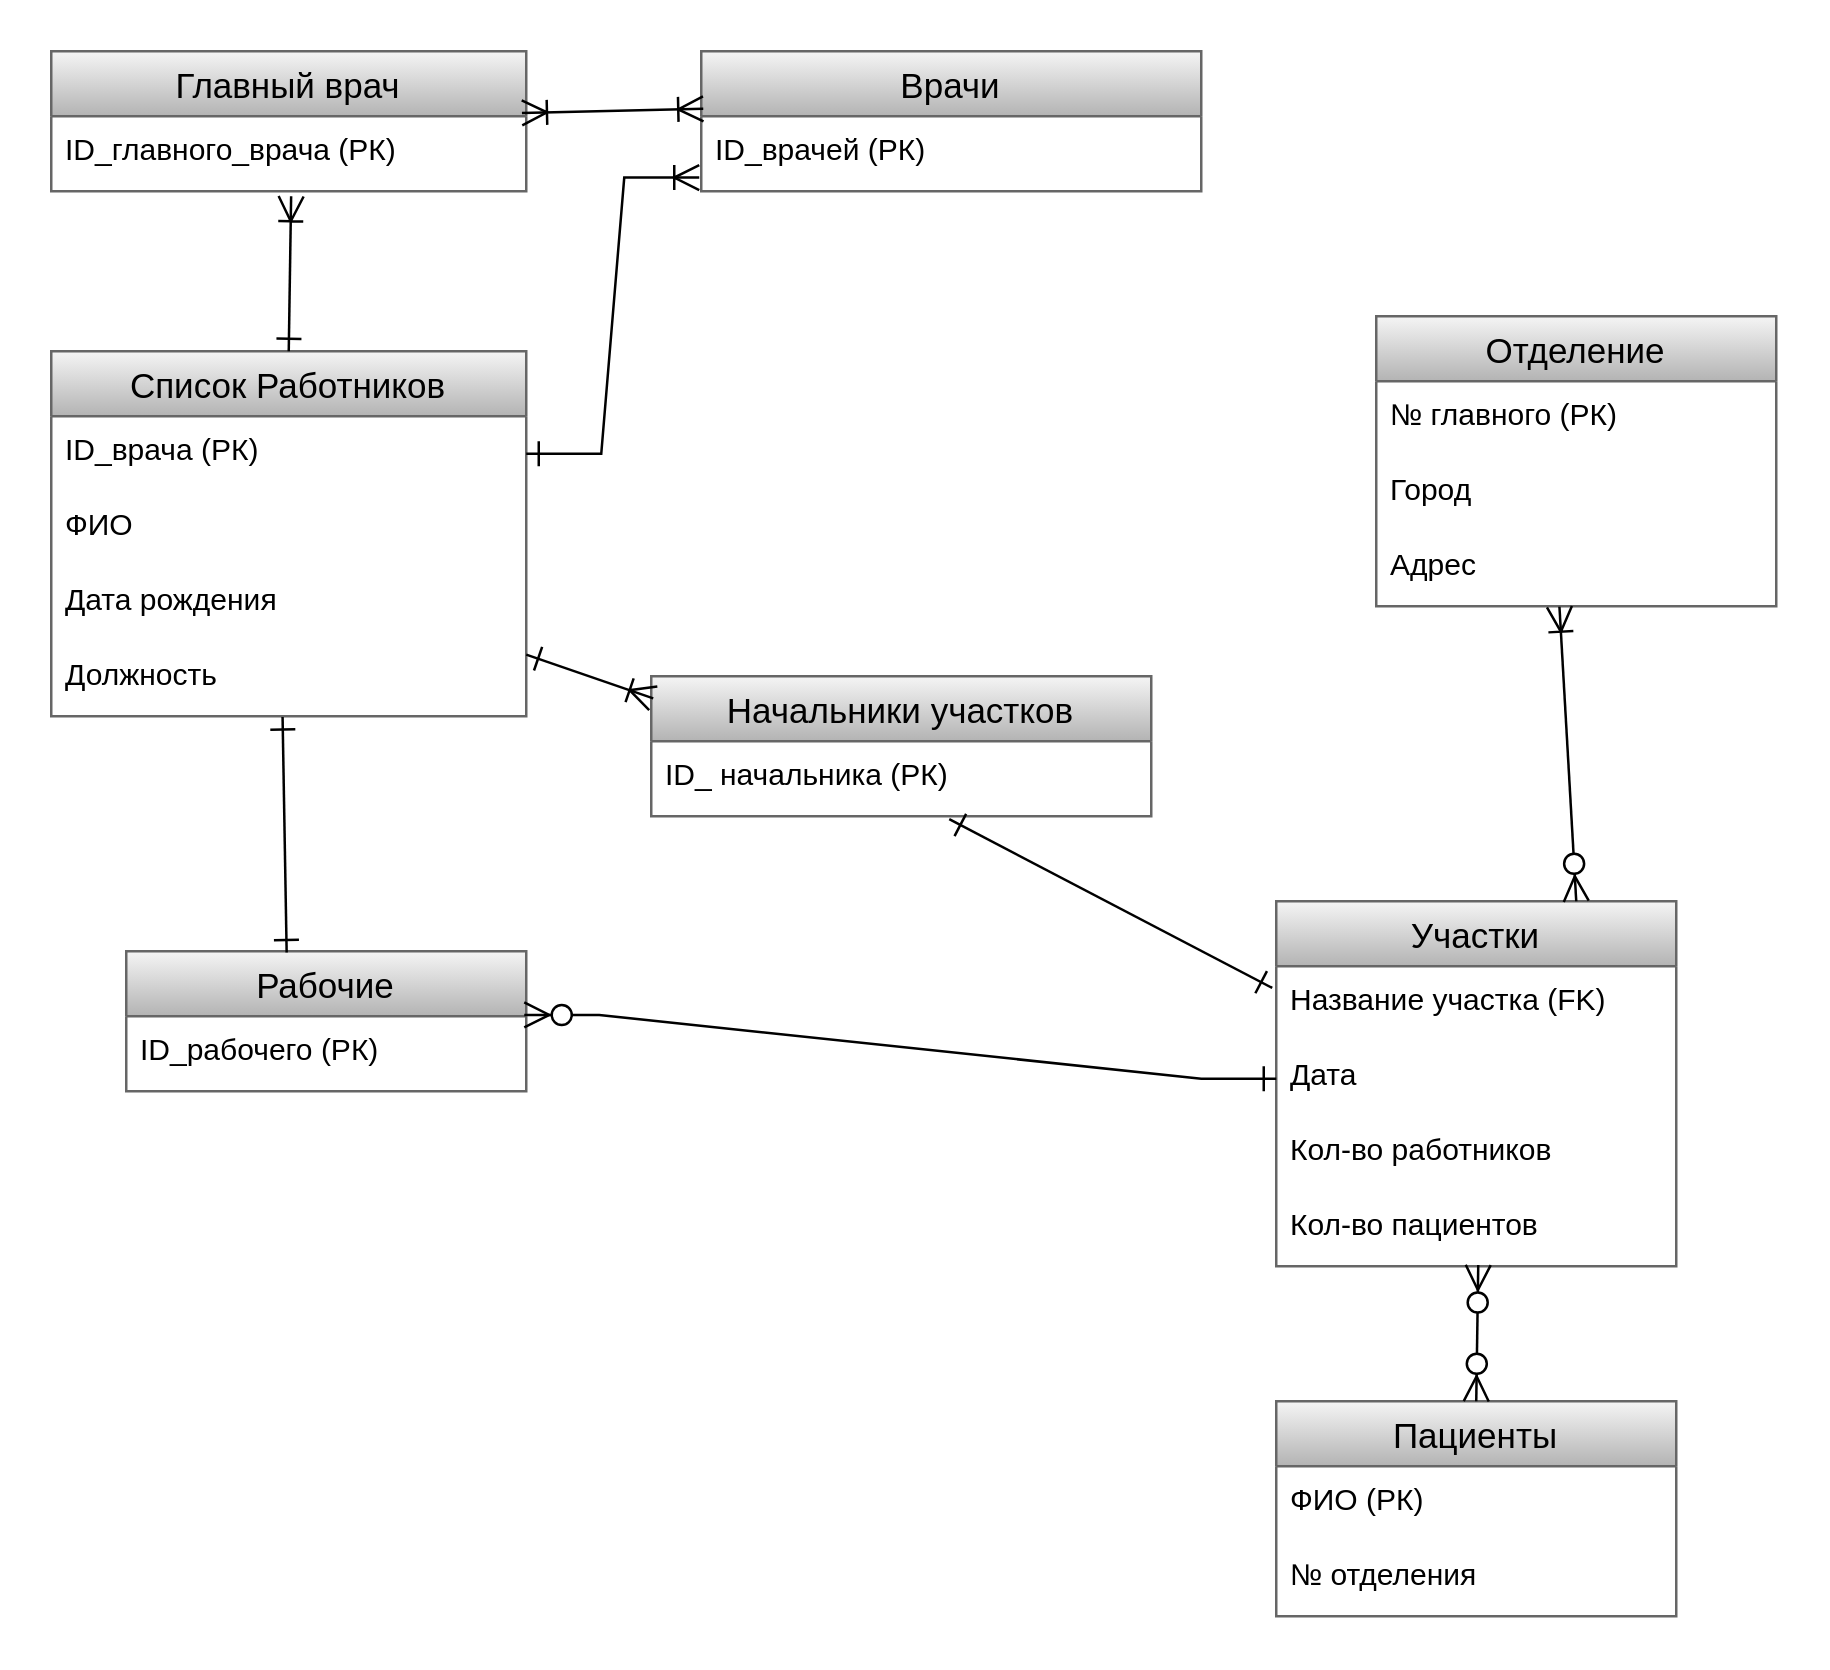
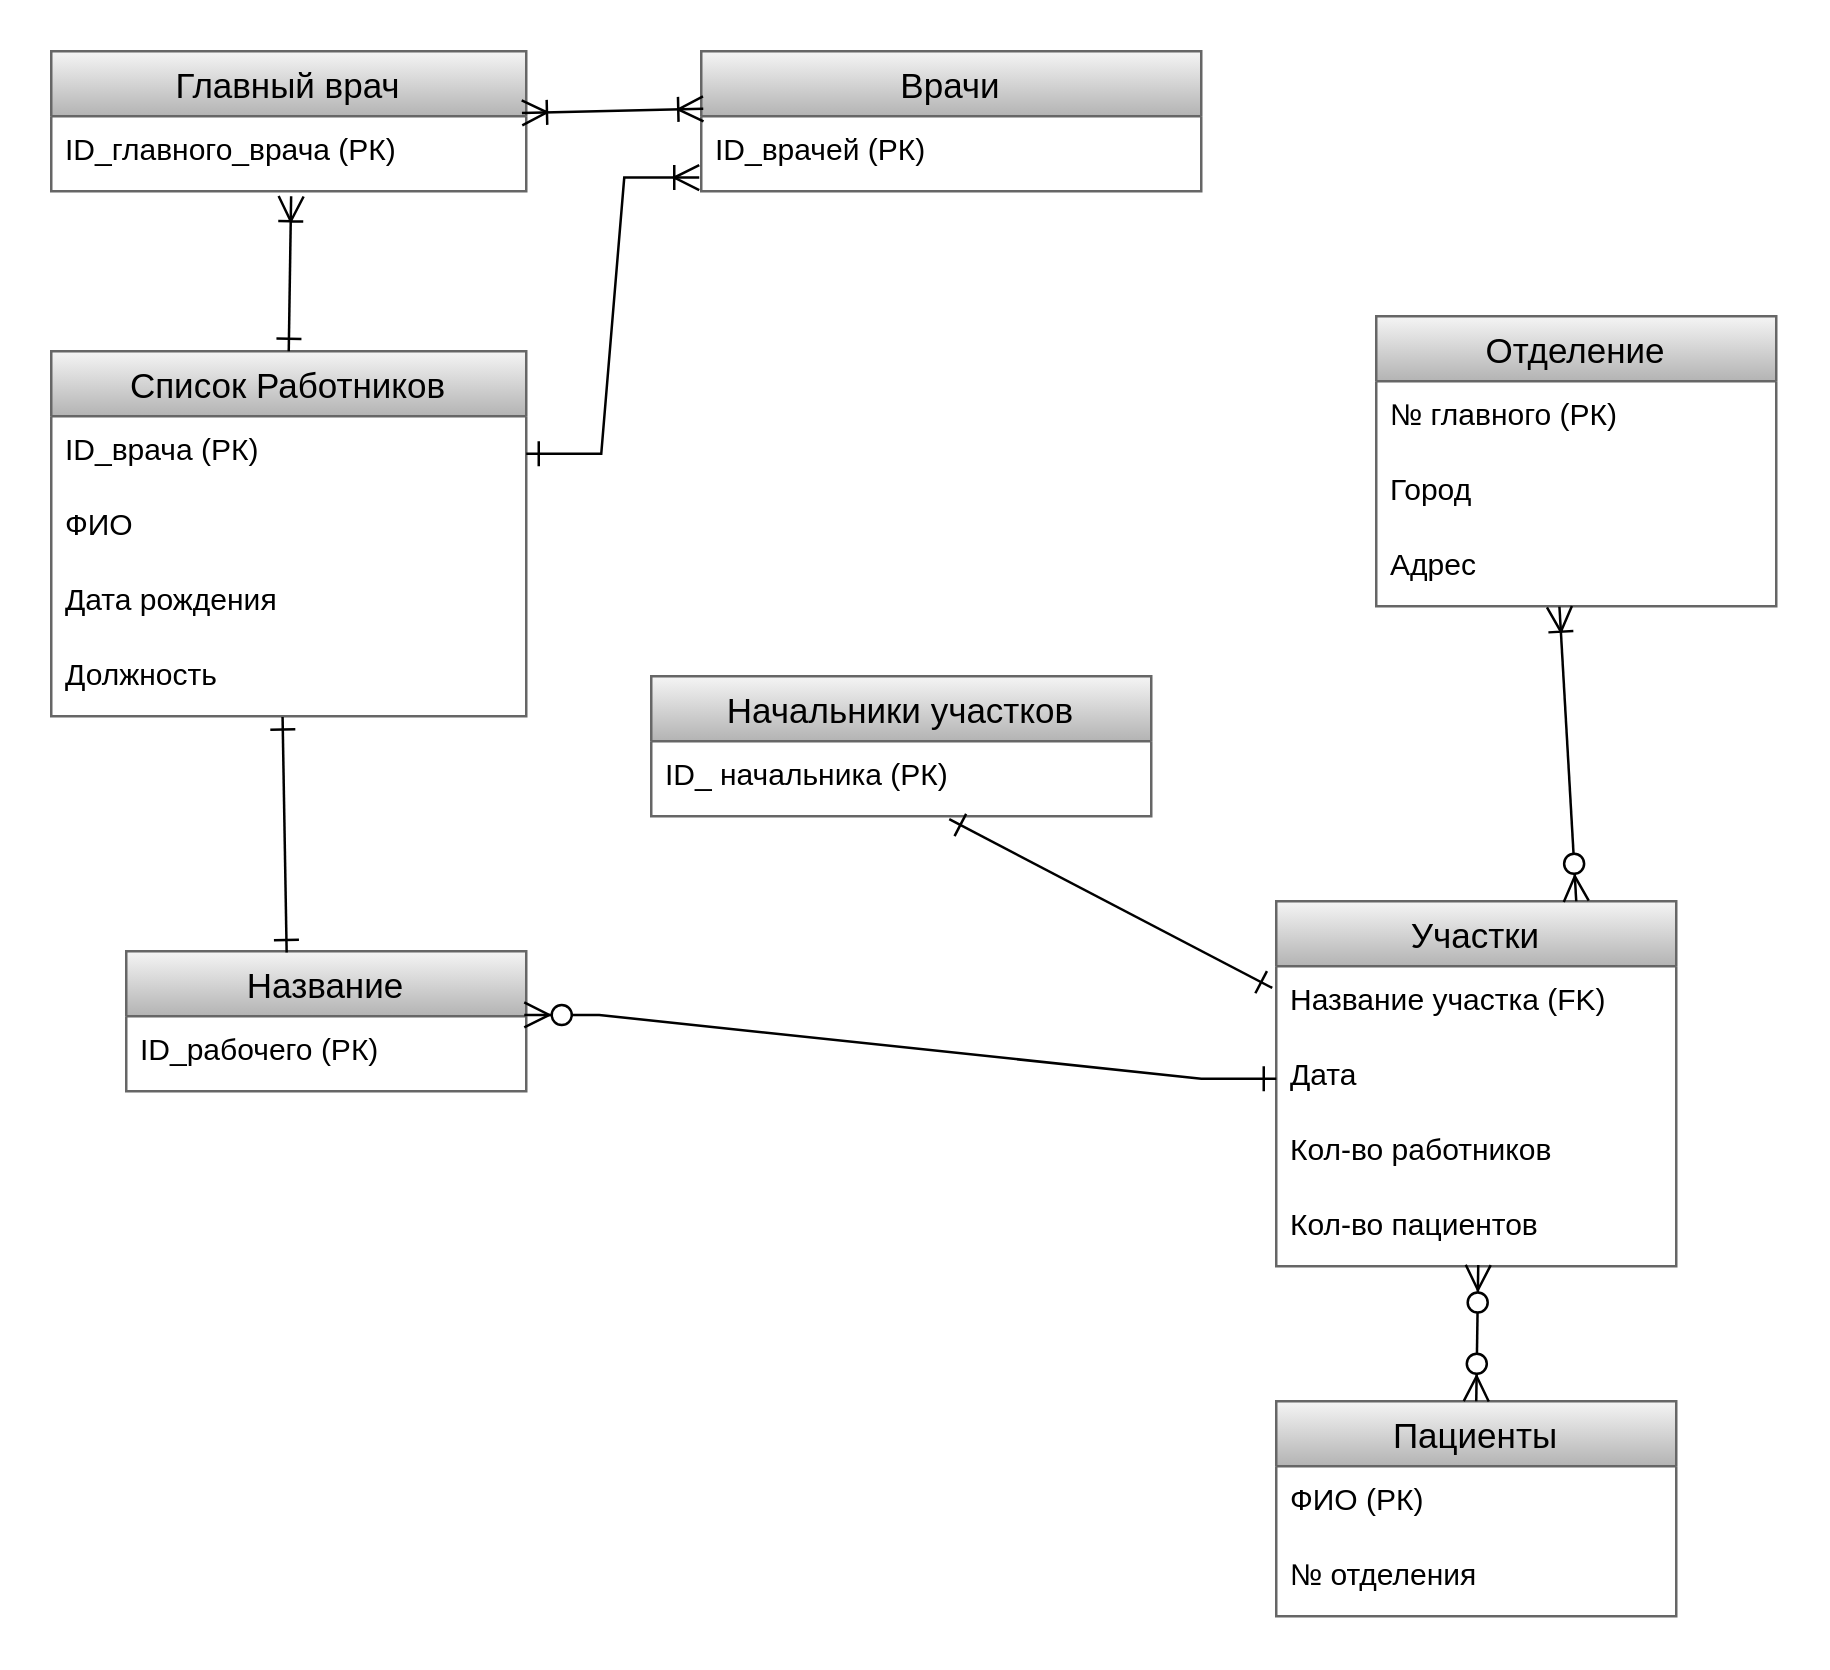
edge "Должность" -- "Начальники участков": removed
node "Рабочие": label "Рабочие" -> "Название"
